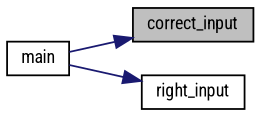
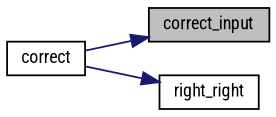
node "main": label "main" -> "correct"
node "right_input": label "right_input" -> "right_right"
